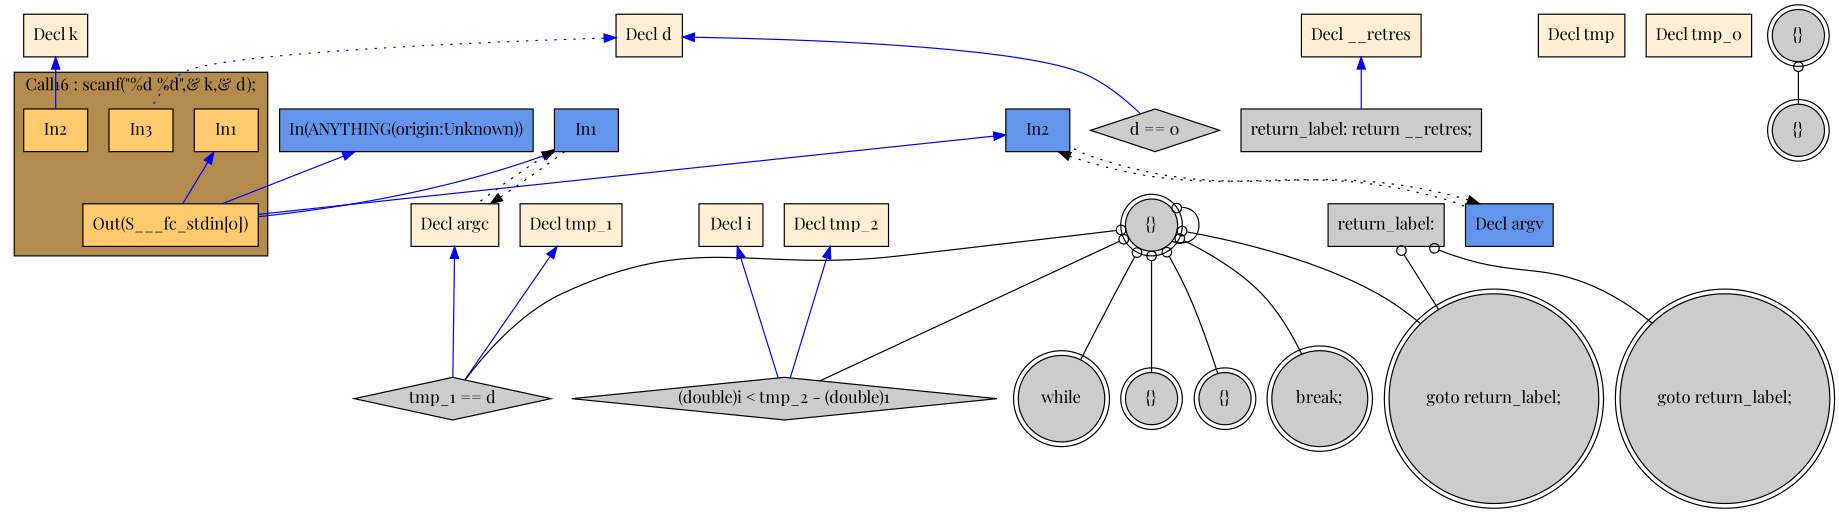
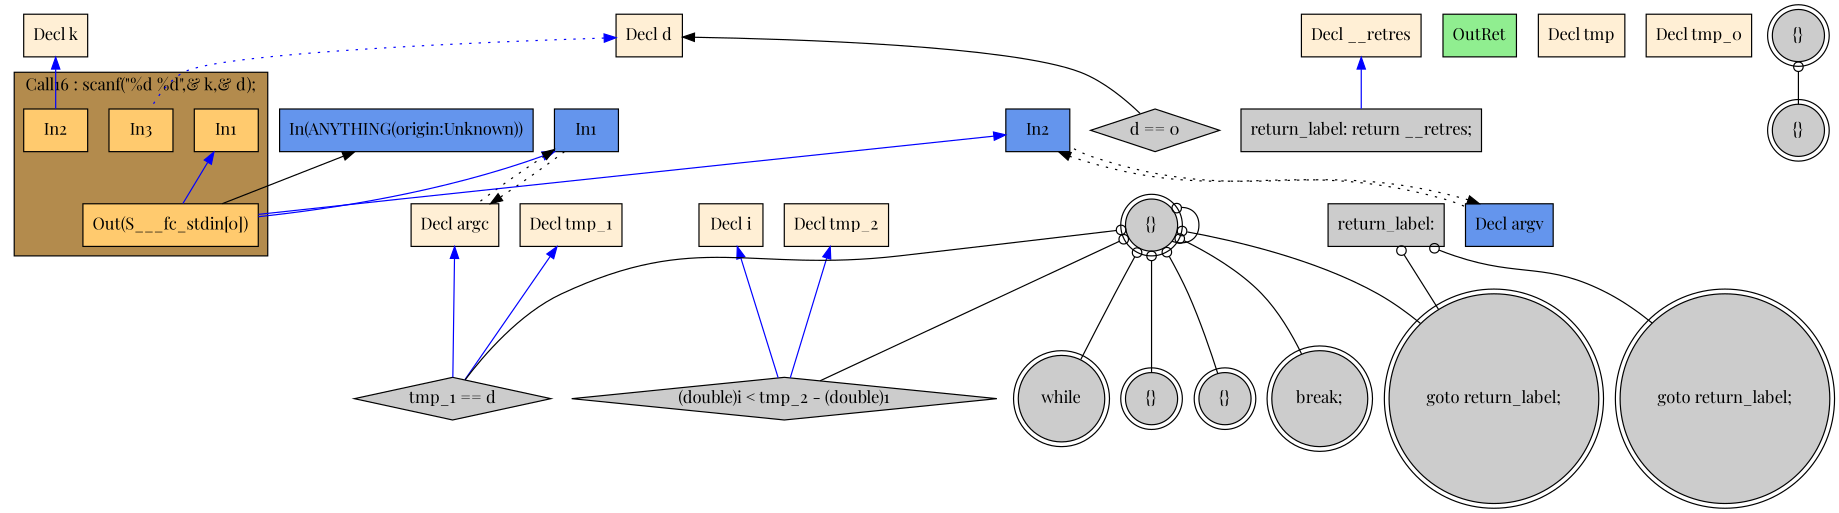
node "OutRet": added
edge "d == 0" -> "Decl d": color #0000ff -> #000000
edge "Out(S___fc_stdin[0])" -> "In(ANYTHING(origin:Unknown))": color #0000ff -> #000000
